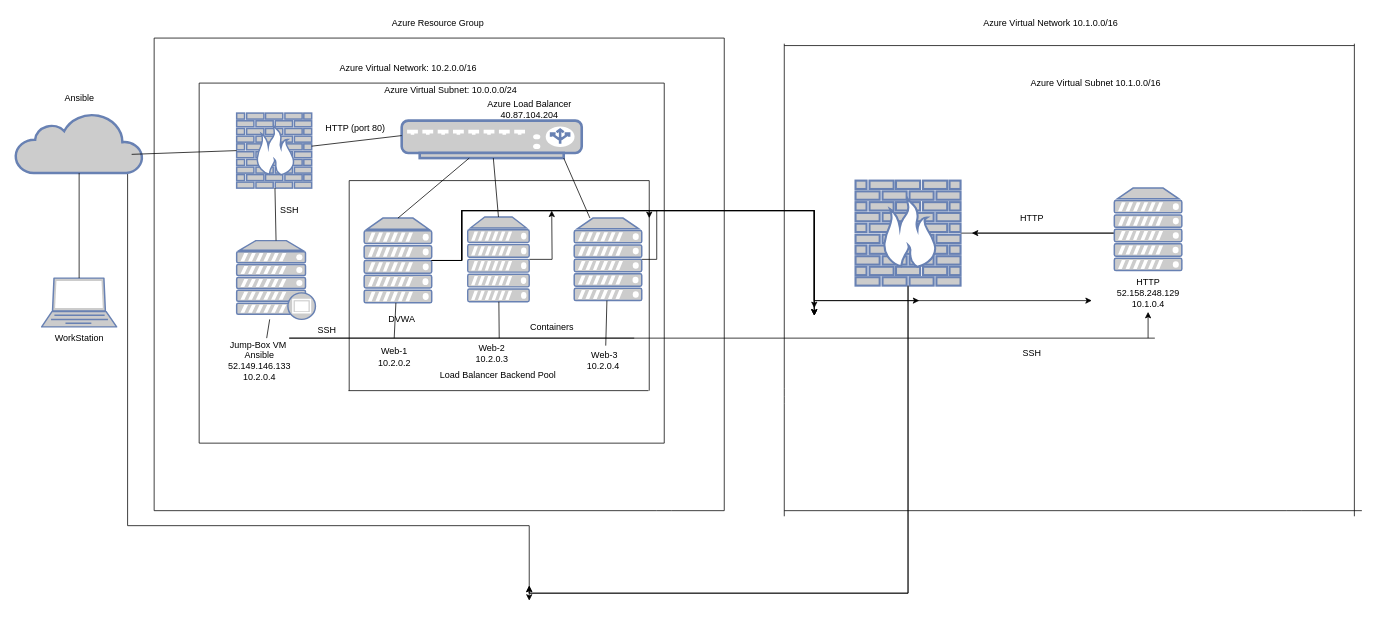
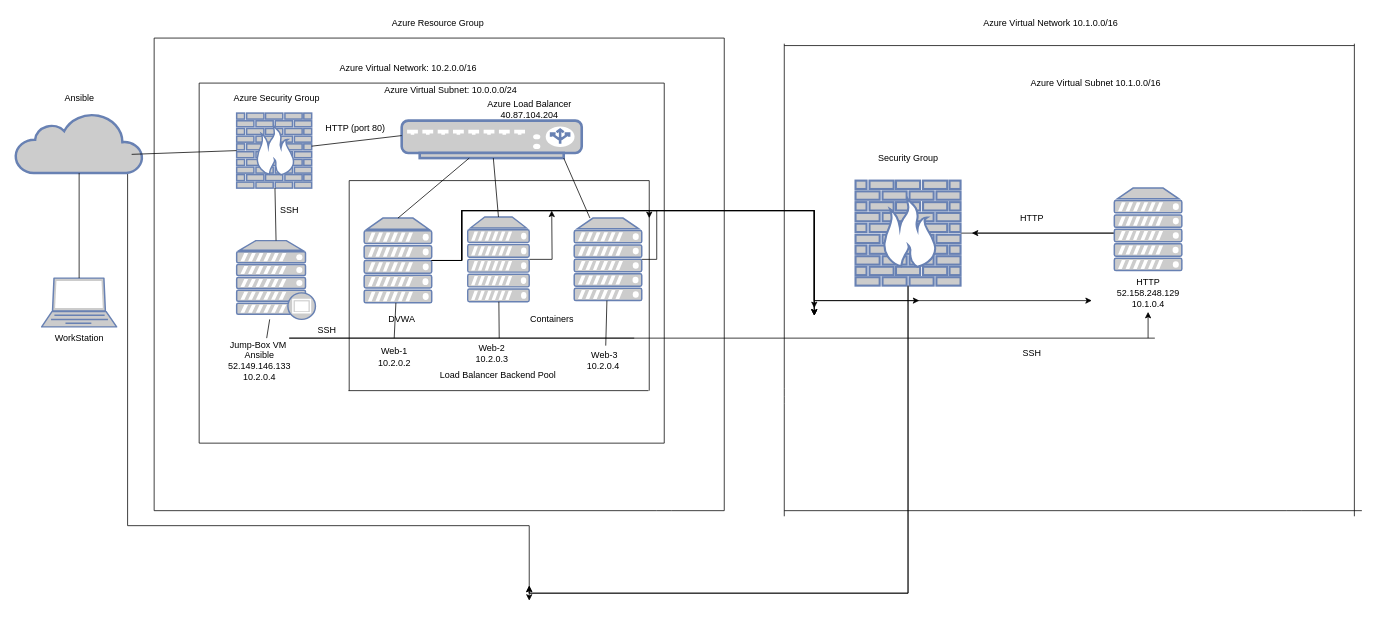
node "Azure Security Group": added
node "Security Group": added
node "Containers": moved (552, 327) -> (552, 319)
